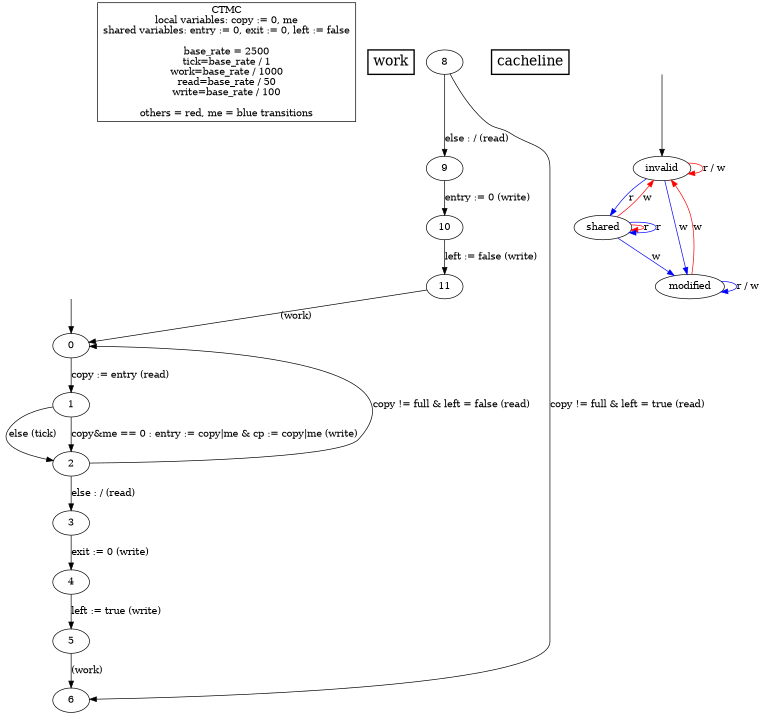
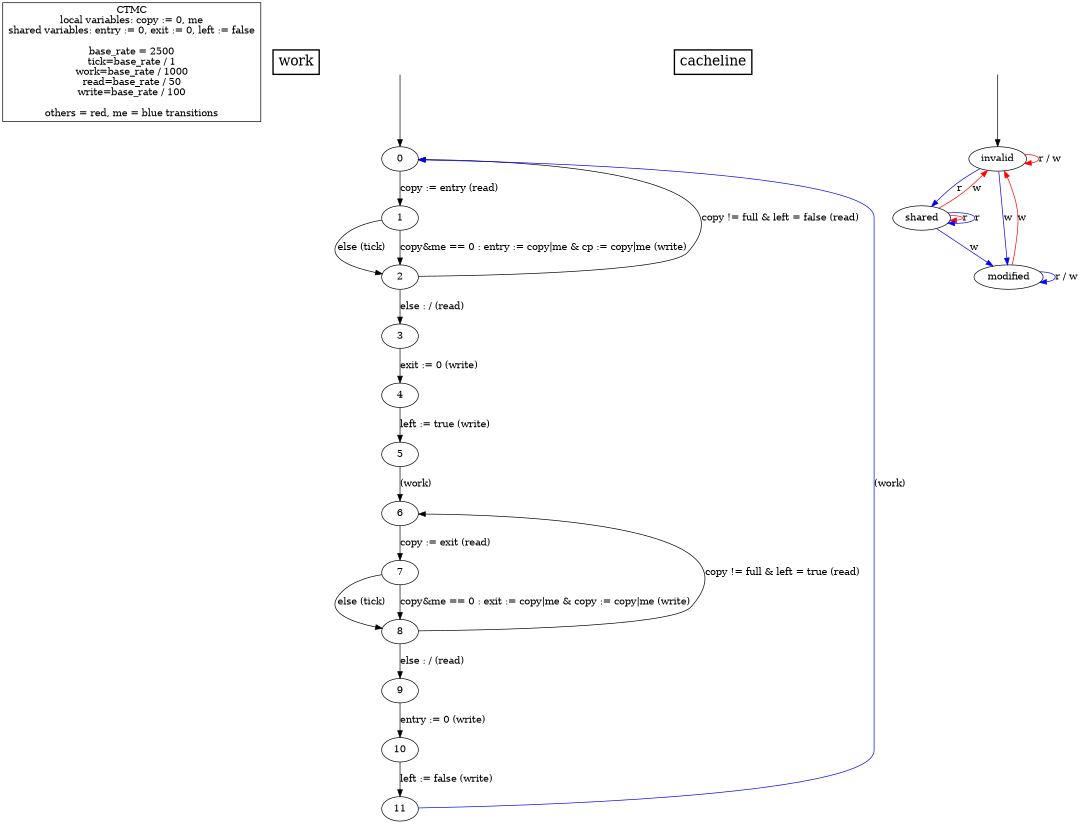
edge "11" -> "0": color black -> blue
node "7": added
